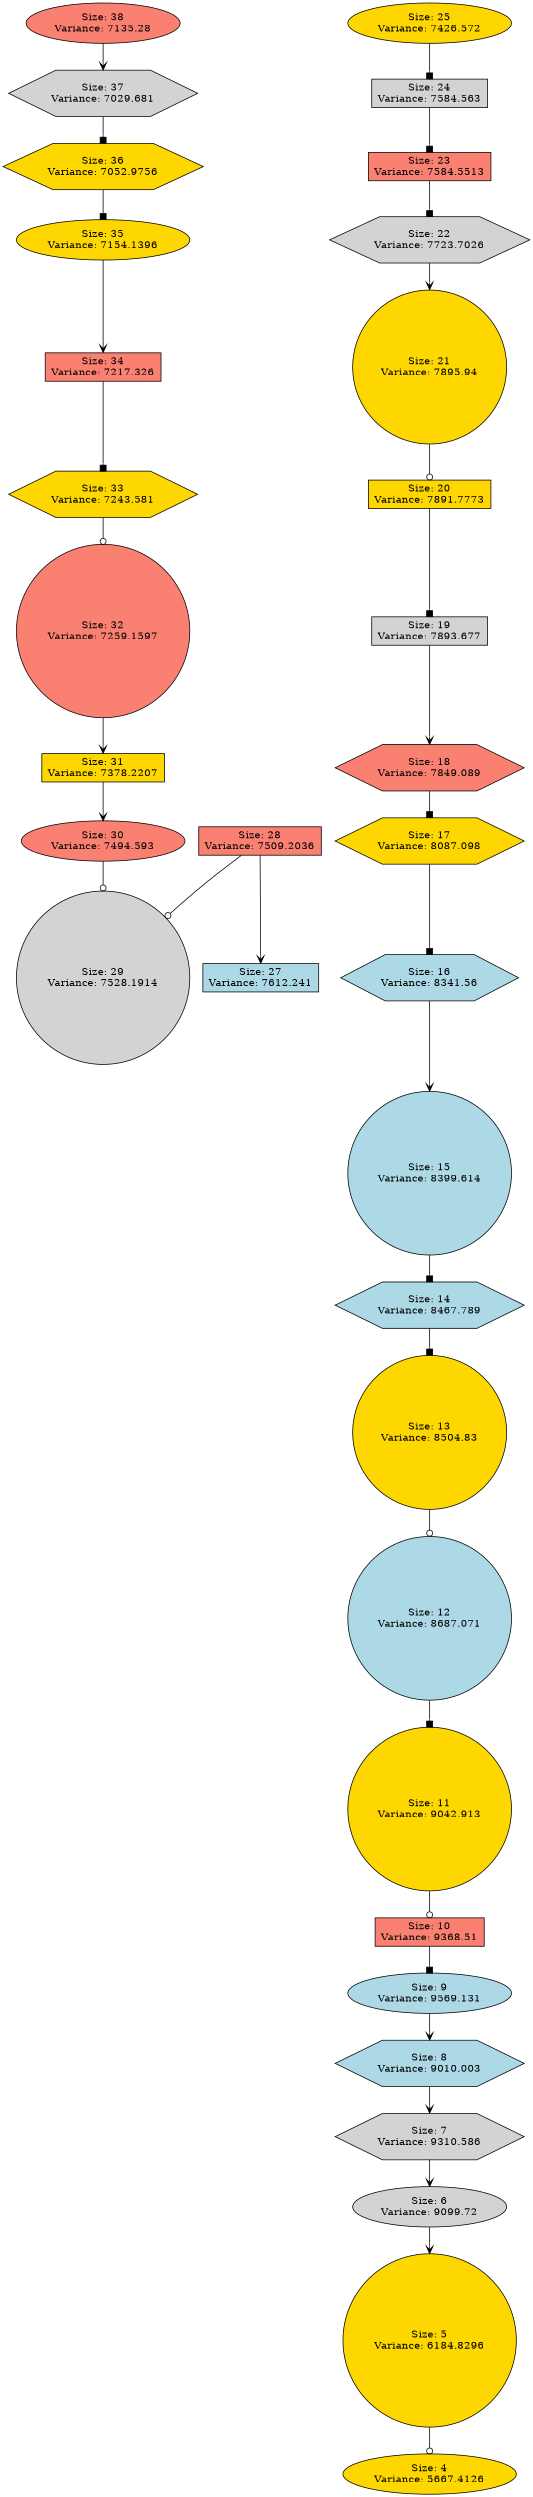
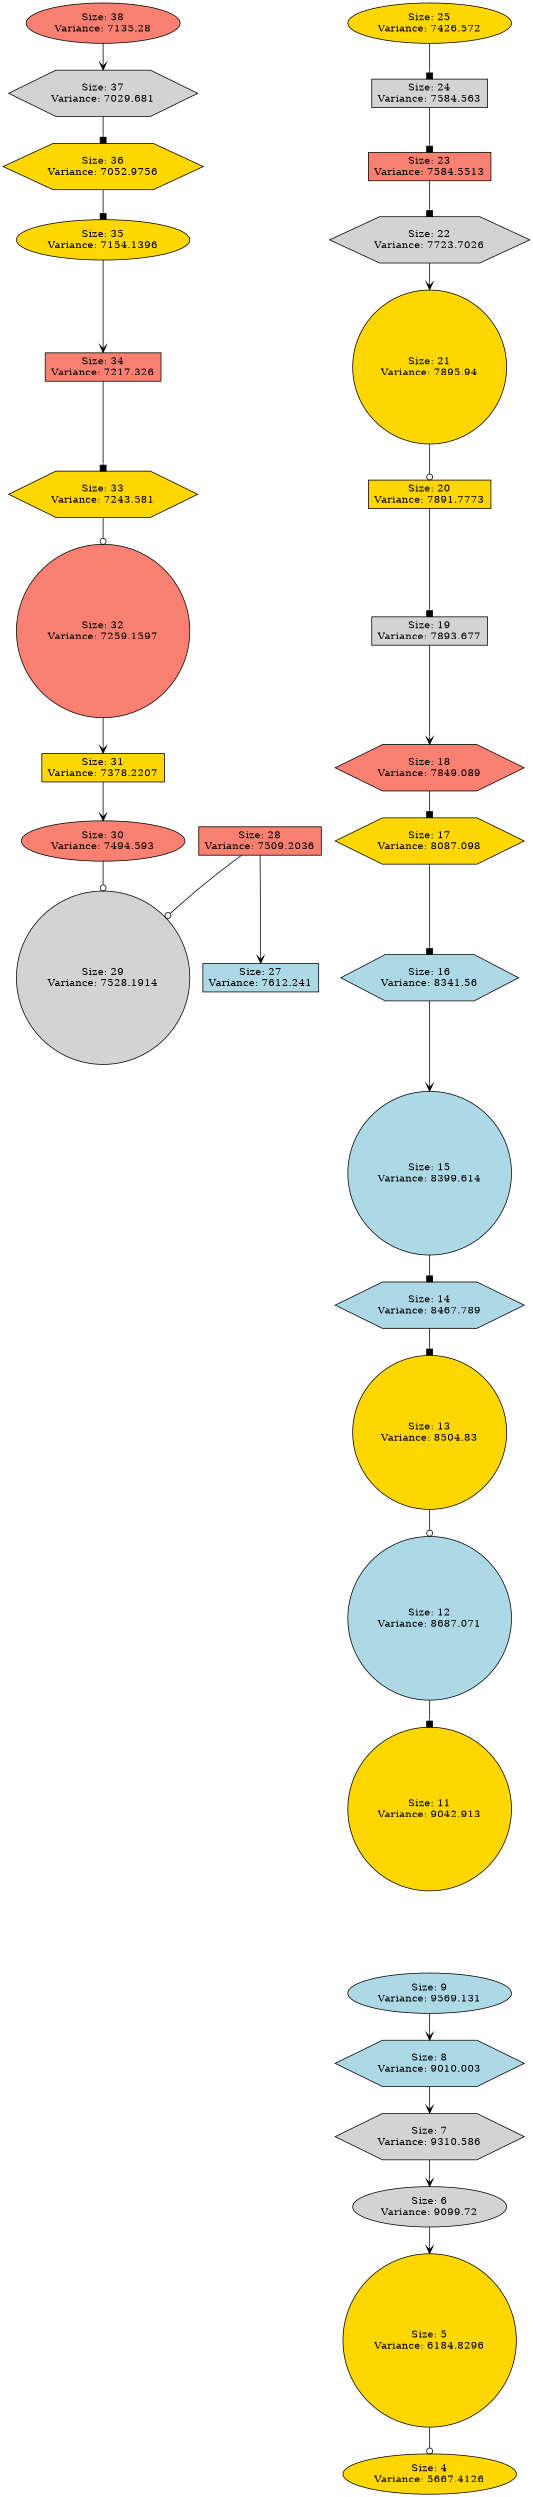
node "Size: 10 Variance: 9368.51": removed
